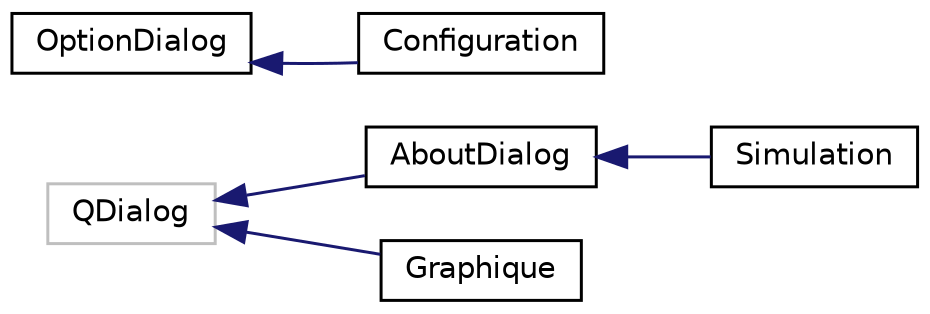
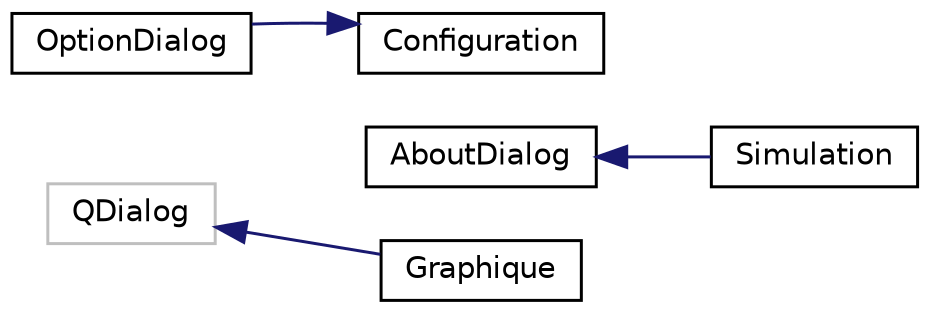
edge "Configuration" -> "OptionDialog": reversed
edge "AboutDialog" -> "QDialog": removed
